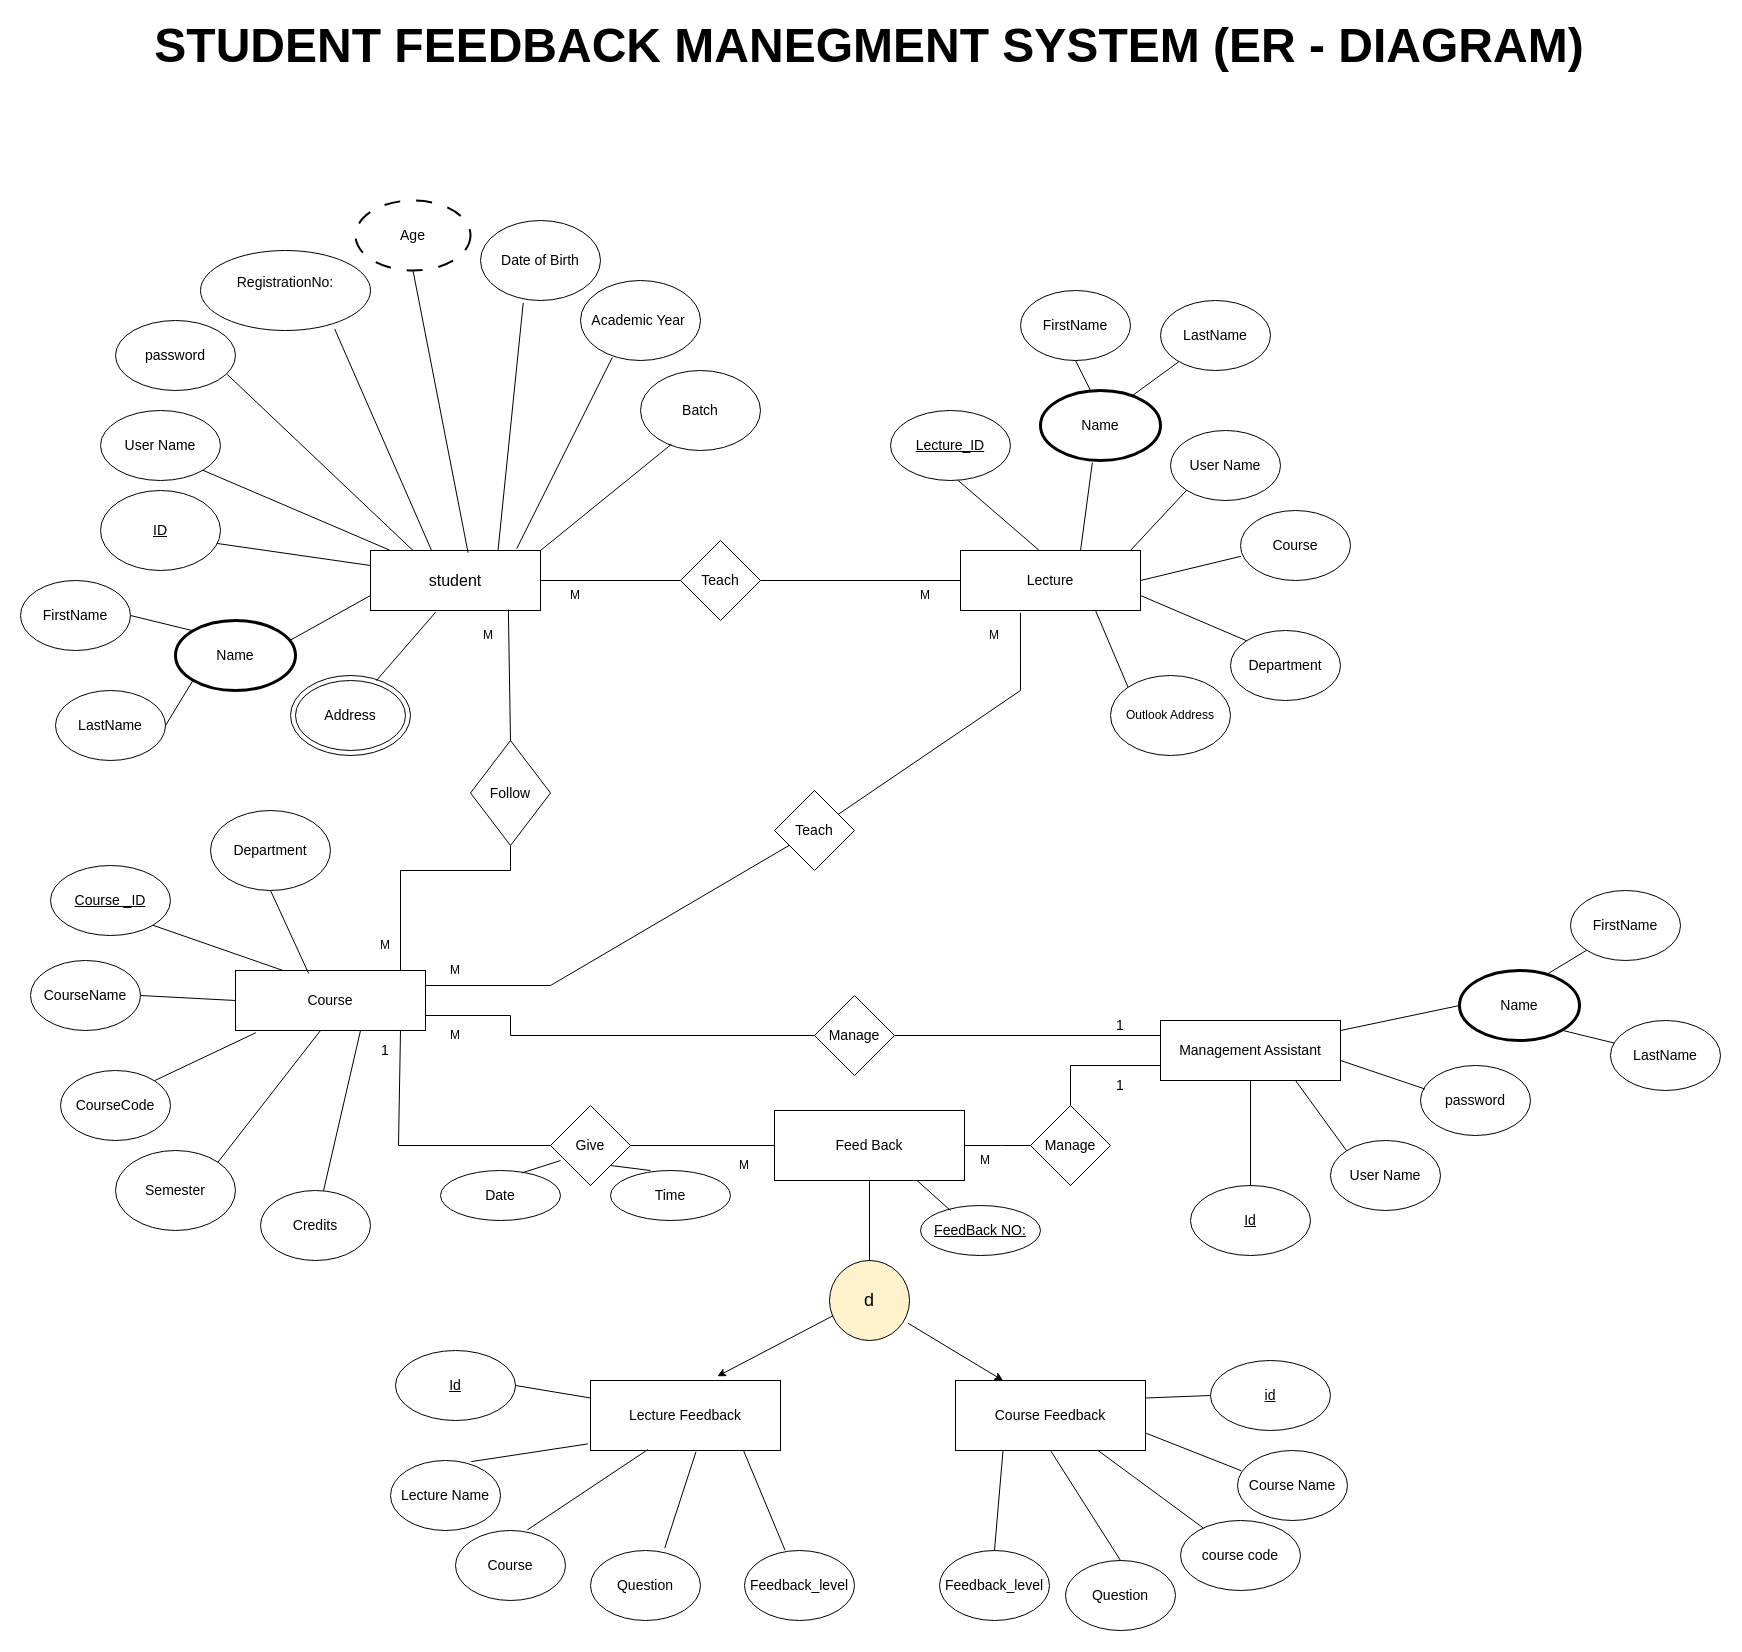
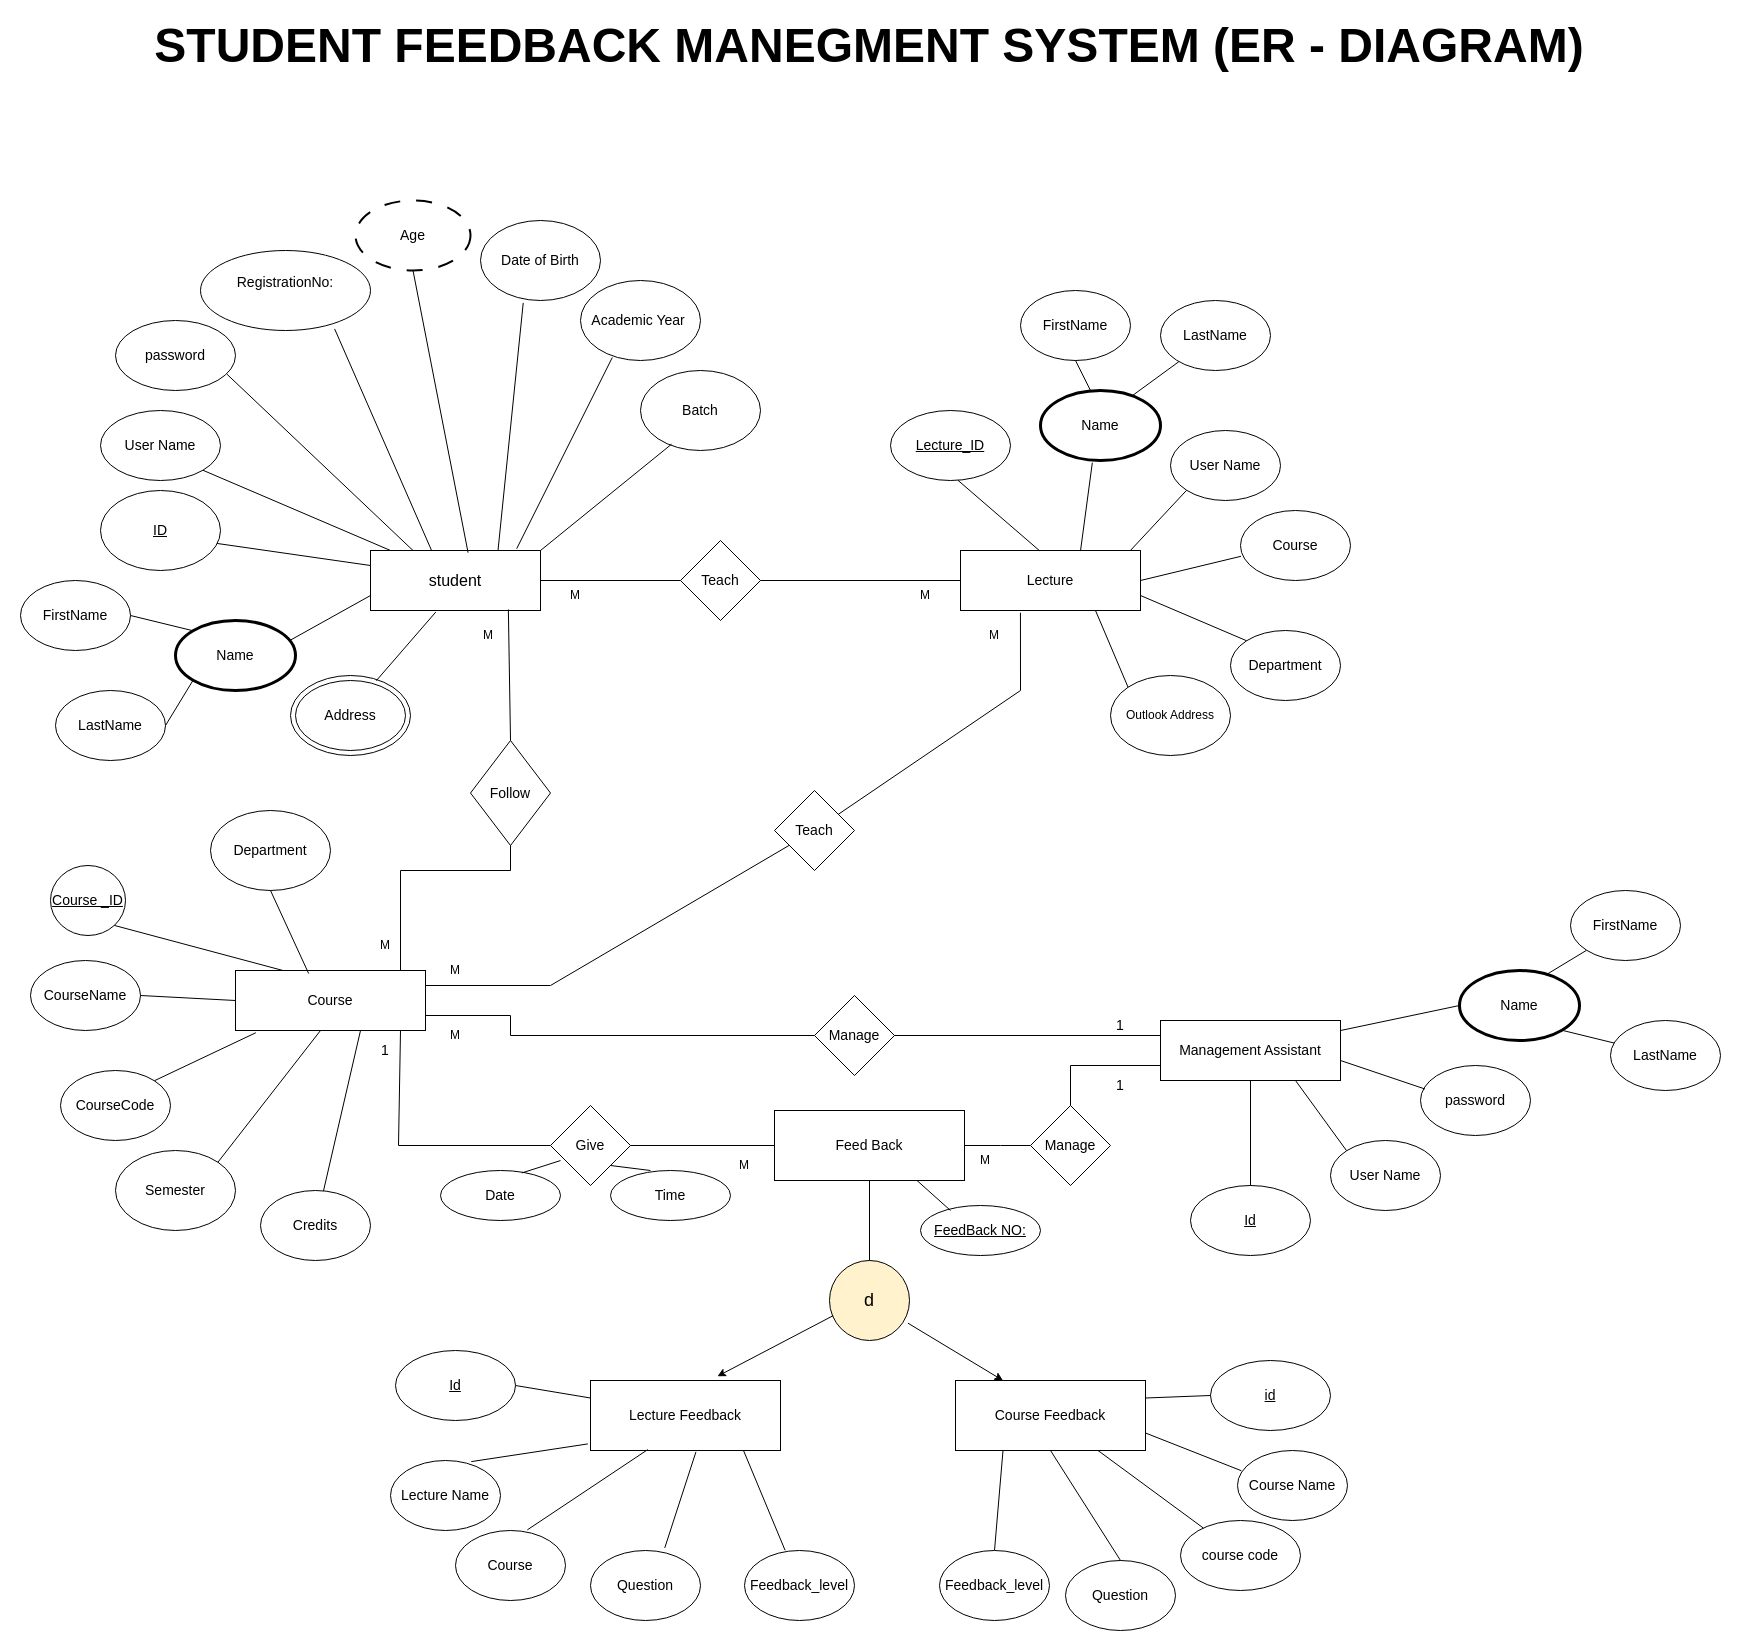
node "Course _ID": size 120x70 -> 75x70
